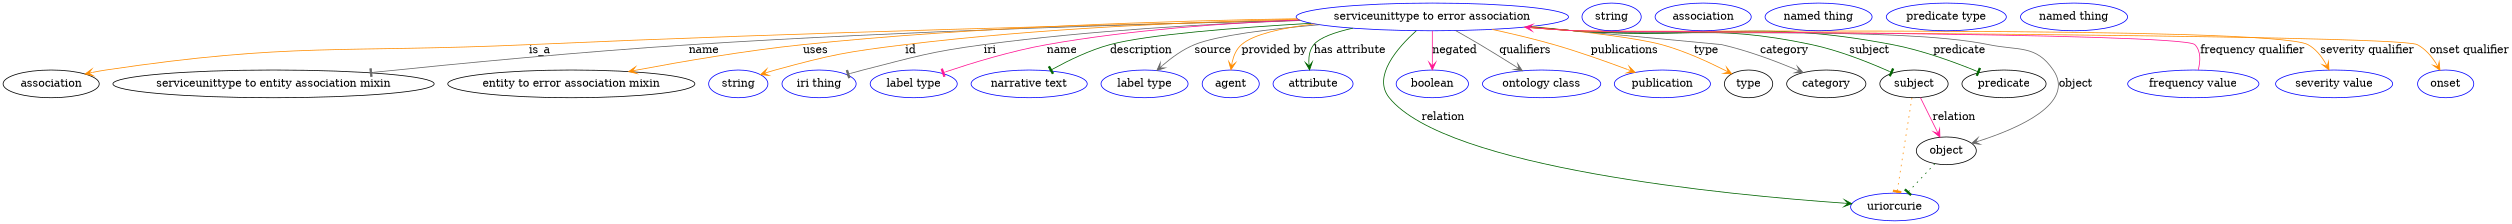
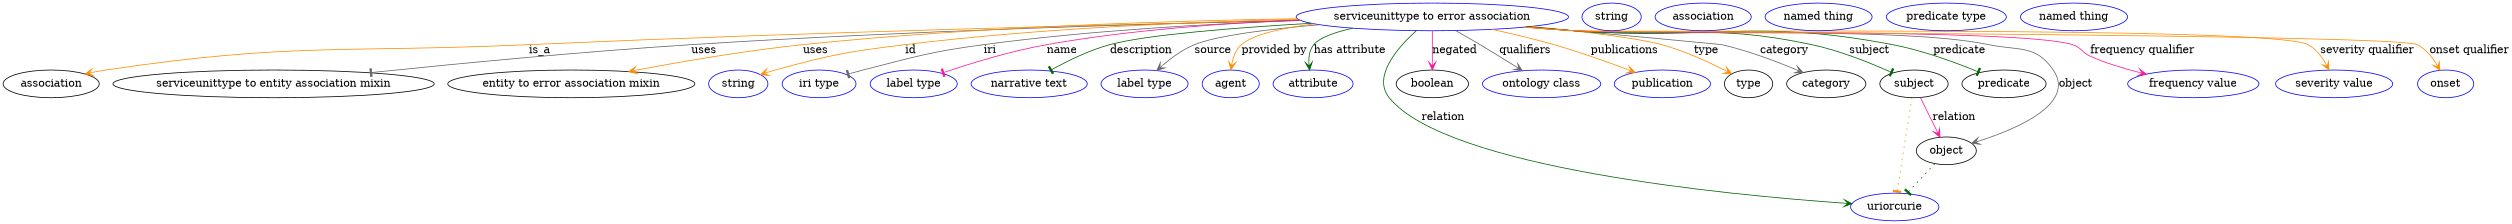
edge "frequency value" -> "serviceunittype to error association": reversed
edge "serviceunittype to error association" -> "serviceunittype to entity association mixin": label "name" -> "uses"
node "iri thing": label "iri thing" -> "iri type"
node "boolean": color blue -> black
